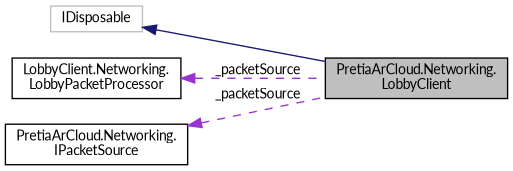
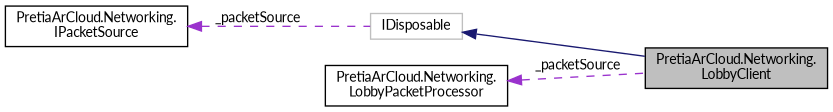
node "LobbyClient.Networking. LobbyPacketProcessor": label "LobbyClient.Networking. LobbyPacketProcessor" -> "PretiaArCloud.Networking. LobbyPacketProcessor"
edge "PretiaArCloud.Networking. LobbyClient" -> "PretiaArCloud.Networking. IPacketSource": now "IDisposable" -> "PretiaArCloud.Networking. IPacketSource"
